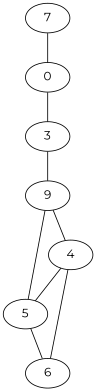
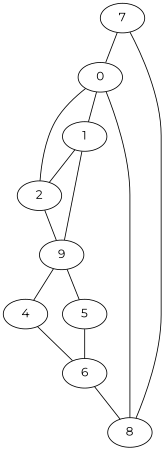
node "3": label "3" -> "2"
node "1": added
edge "4" -- "5": removed
node "8": added
